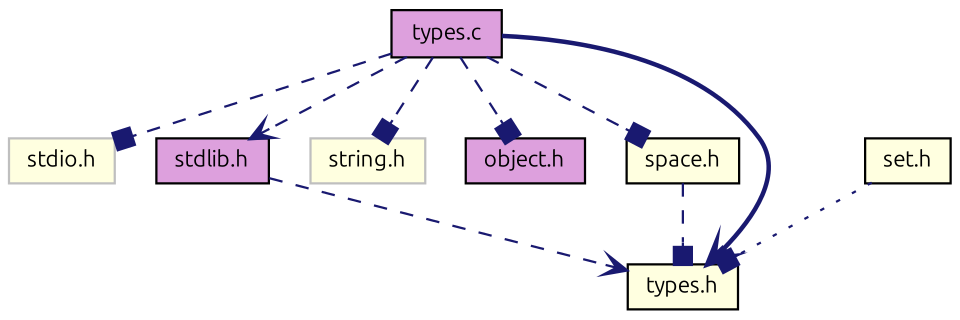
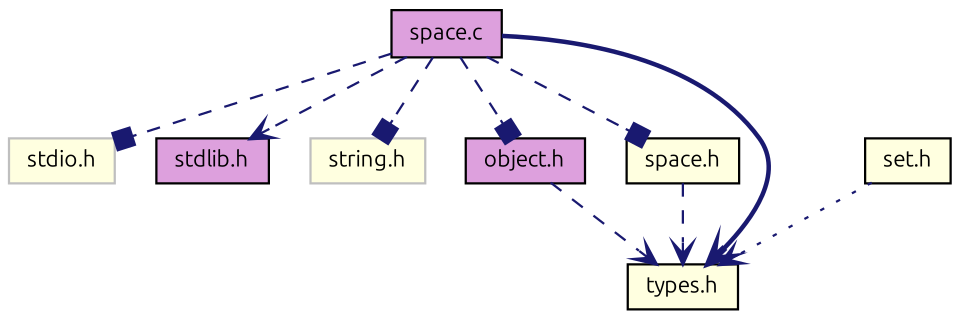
node "types.c": label "types.c" -> "space.c"
edge "space.h" -> "types.h": arrowhead box -> vee
edge "set.h" -> "types.h": arrowhead box -> vee
edge "stdlib.h" -> "types.h": now "object.h" -> "types.h"
